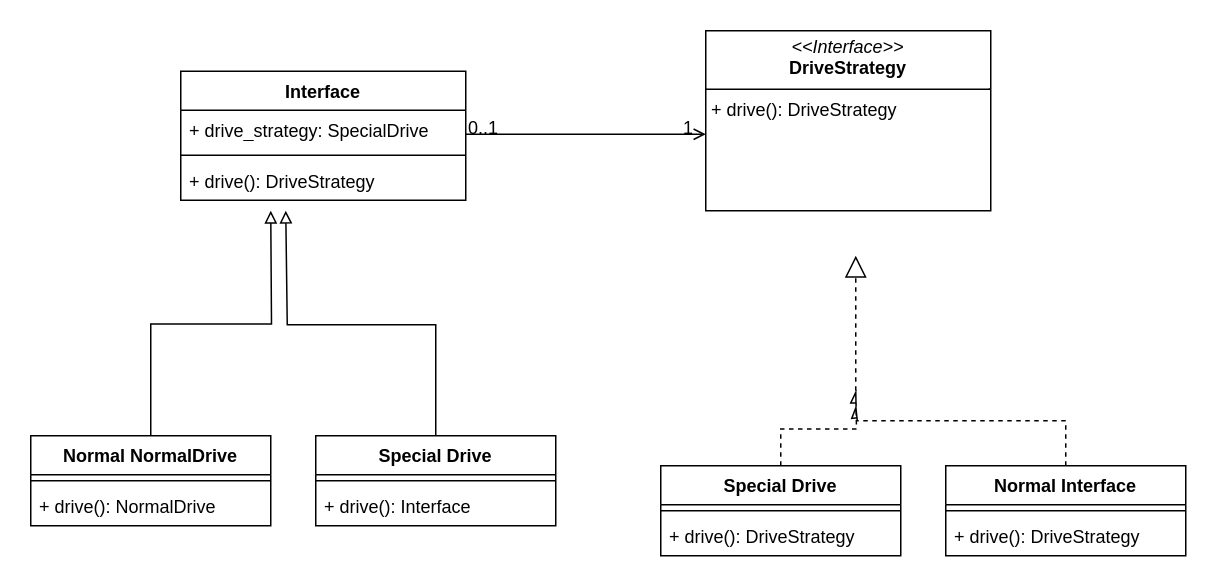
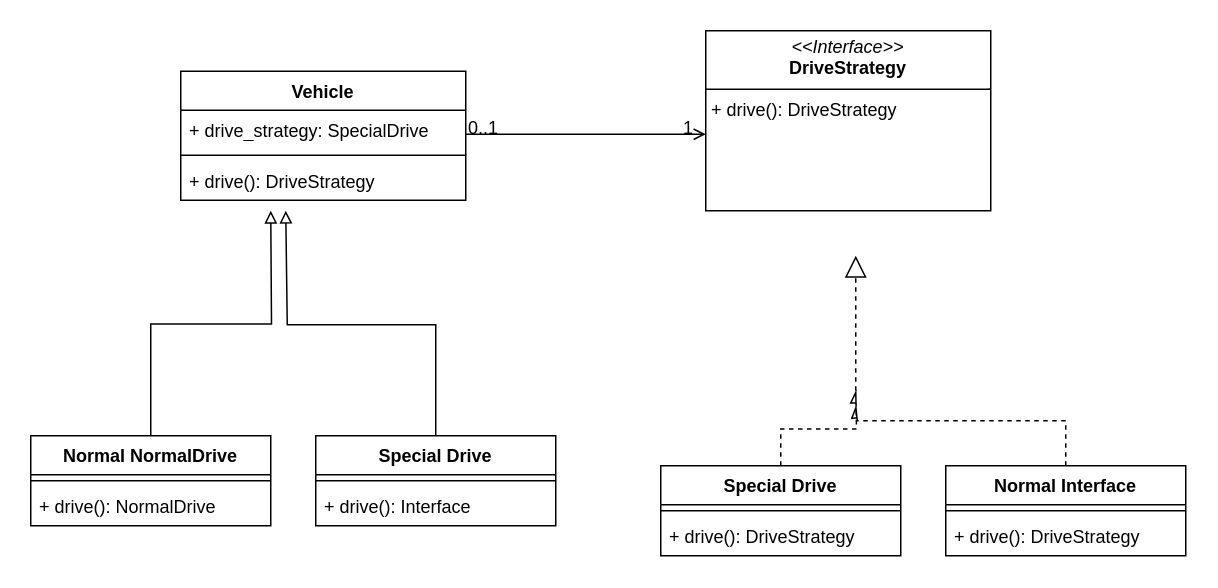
node "Interface": label "Interface" -> "Vehicle"
